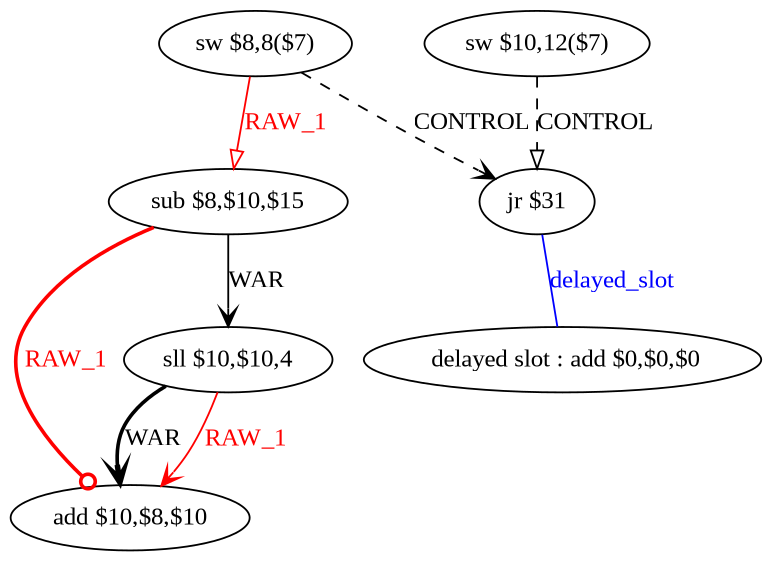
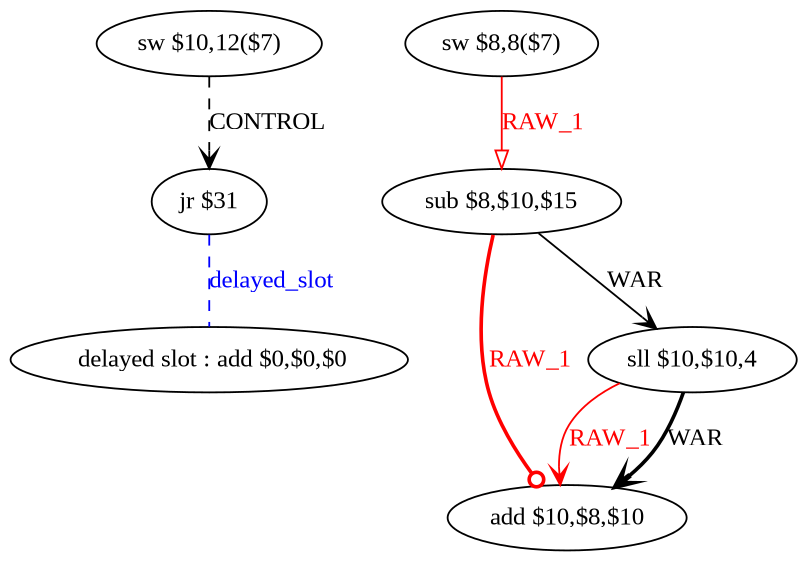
edge "sw $10,12($7)" -> "jr $31": arrowhead onormal -> vee
edge "sw $8,8($7)" -> "jr $31": removed, label "CONTROL"
edge "jr $31" -- "delayed slot : add $0,$0,$0": style solid -> dashed
